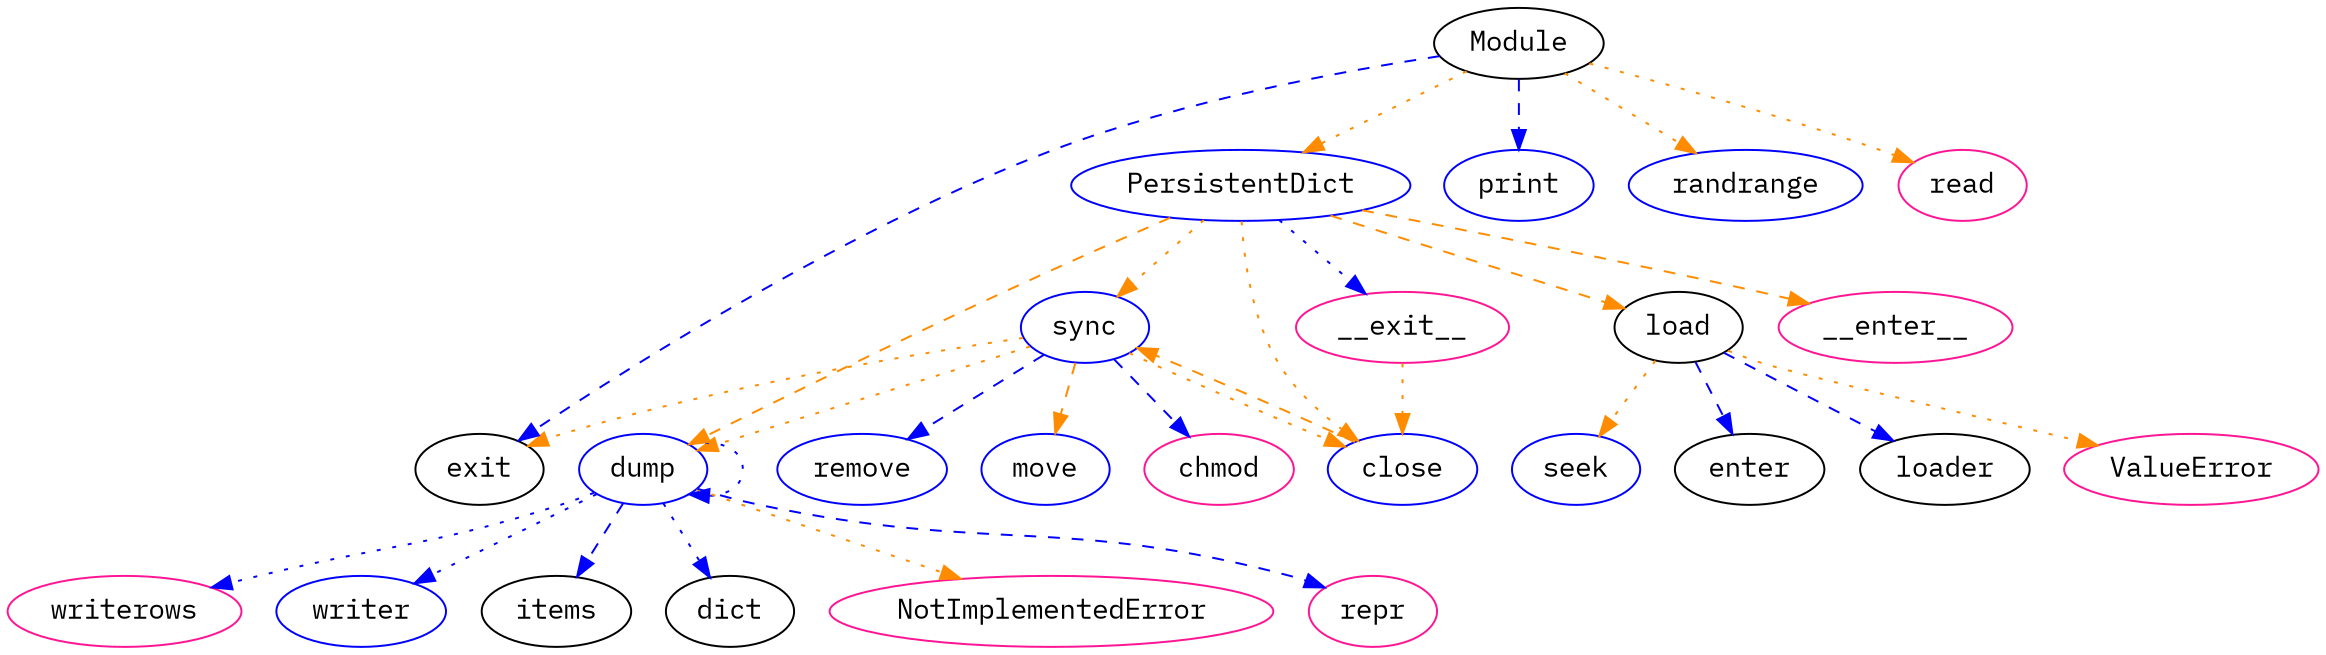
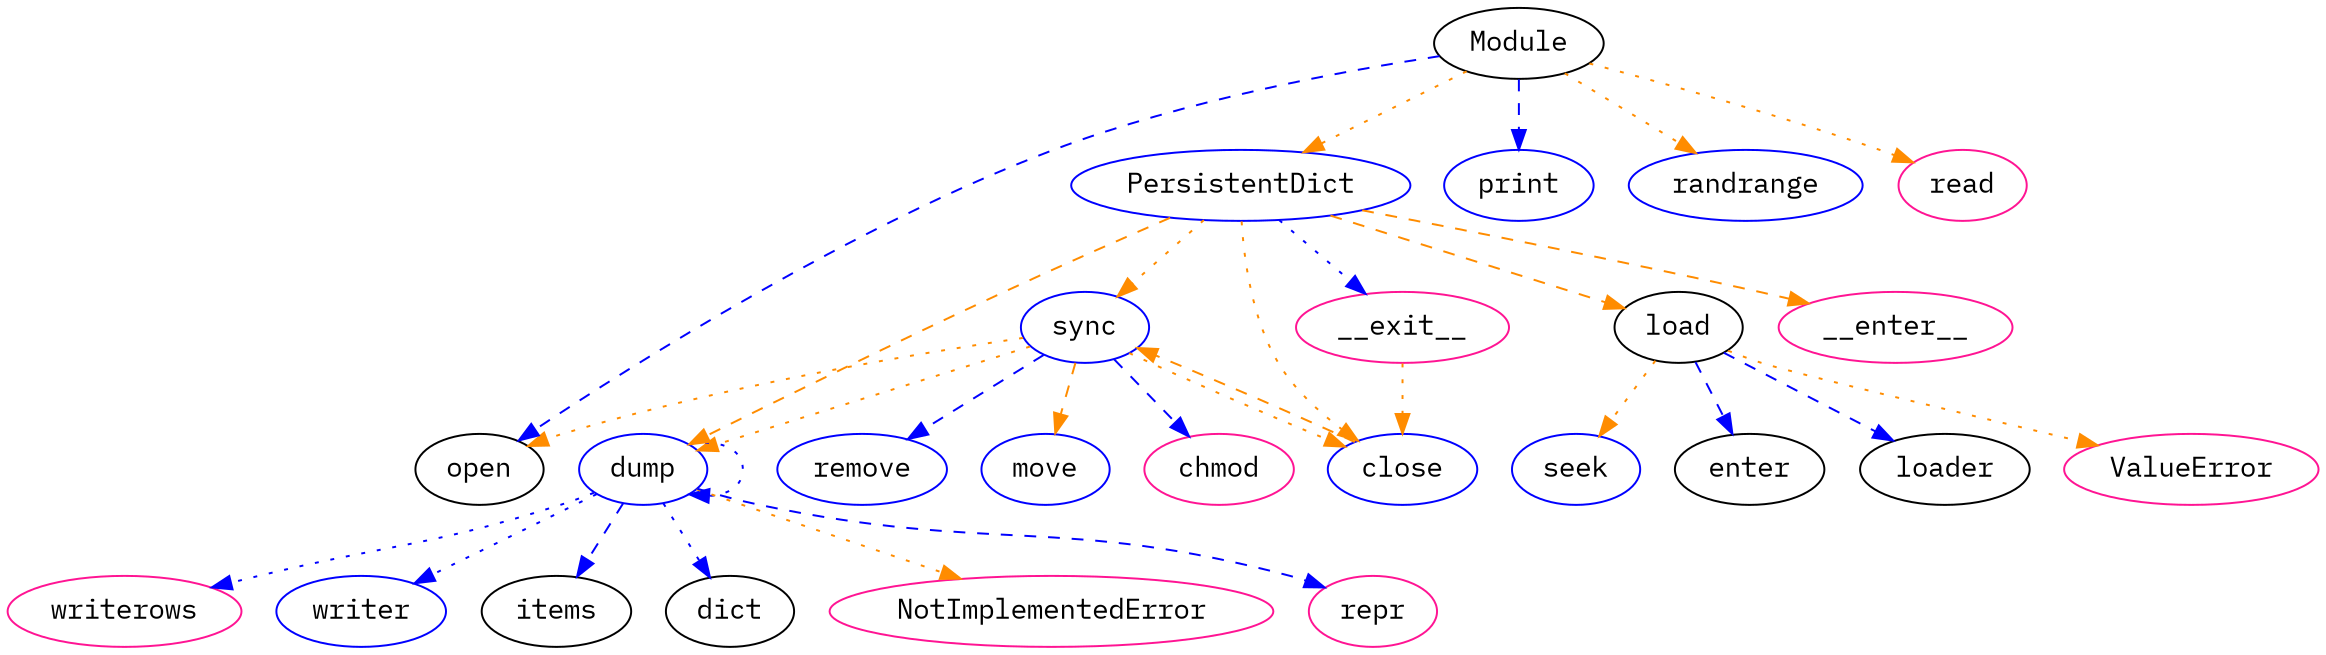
node "exit": label "exit" -> "open"
